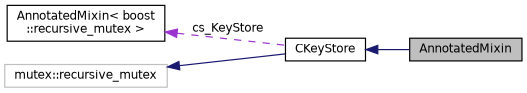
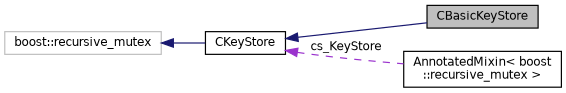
edge "CKeyStore" -> "AnnotatedMixin< boost ::recursive_mutex >": reversed
node "AnnotatedMixin": label "AnnotatedMixin" -> "CBasicKeyStore"
node "mutex::recursive_mutex": label "mutex::recursive_mutex" -> "boost::recursive_mutex"
